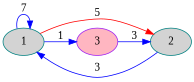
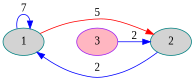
edge "3" -> "2": label "3" -> "2"
edge "1" -> "3": removed, label "1"
edge "2" -> "1": label "3" -> "2"
